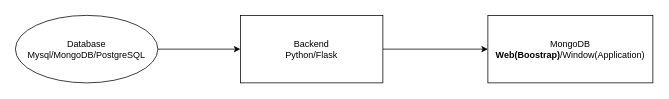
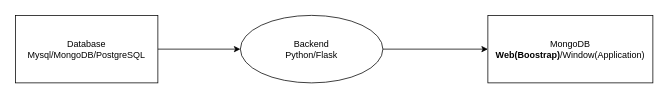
node "Database Mysql/MongoDB/PostgreSQL": shape ellipse -> rectangle
node "Backend Python/Flask": shape rectangle -> ellipse
